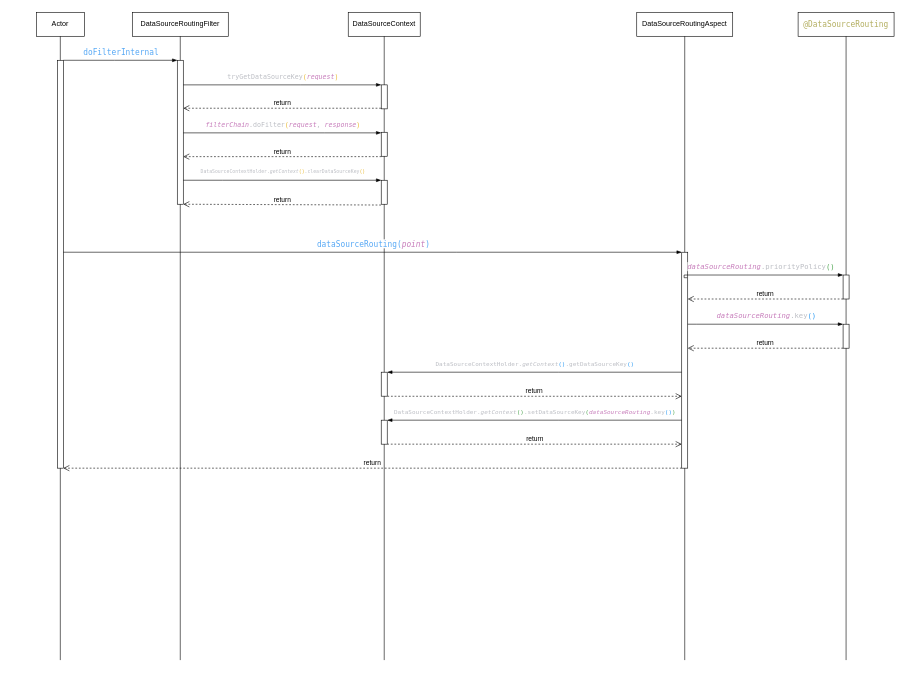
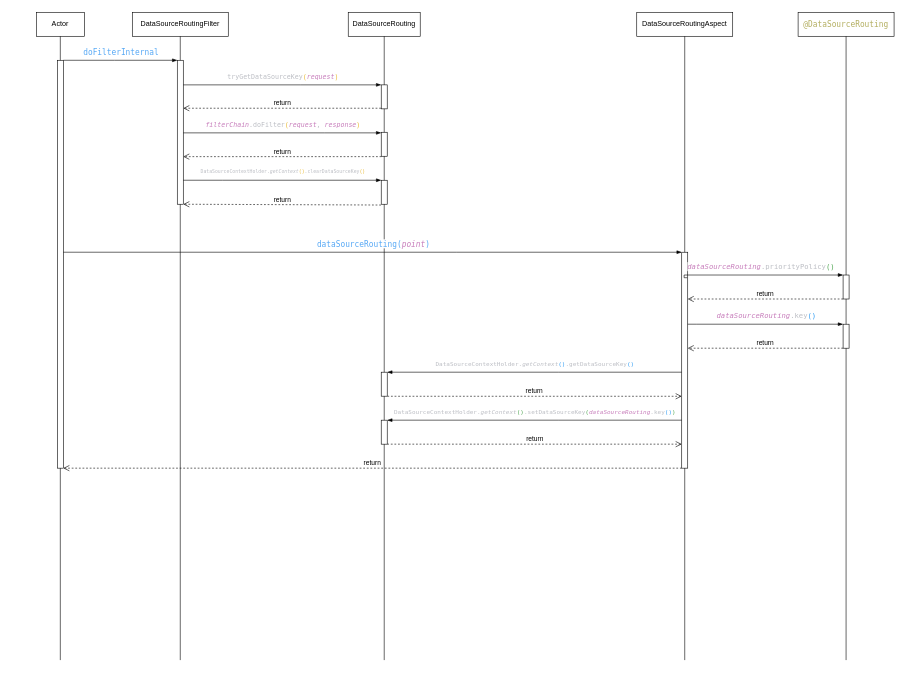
node "DataSourceContext": label "DataSourceContext" -> "DataSourceRouting"
